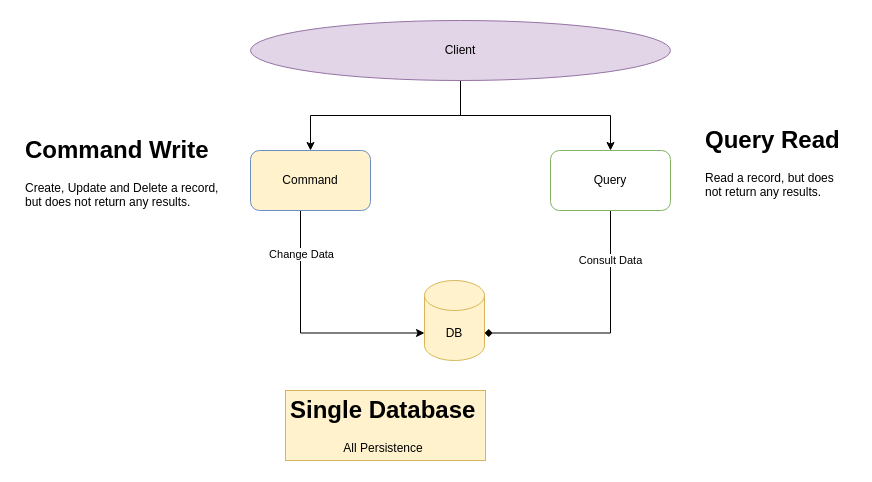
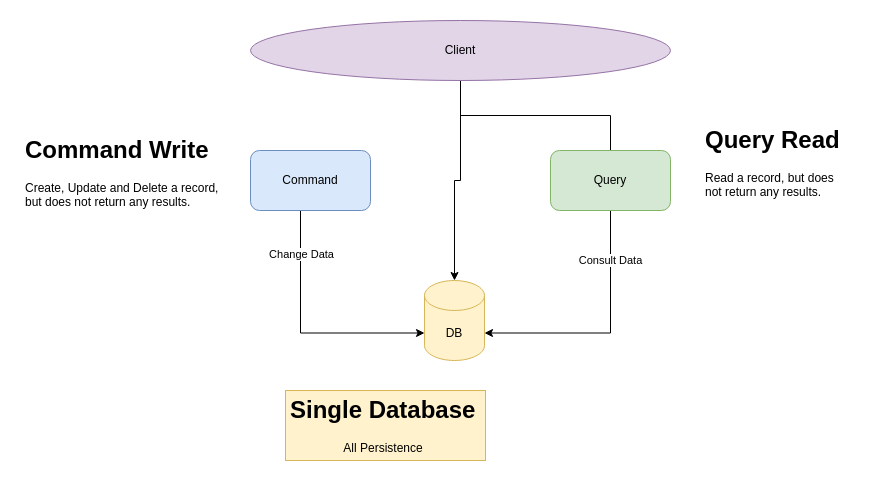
edge "Client" -> "Command": now "Client" -> "DB"
edge "Client" -> "Query": arrowhead classic -> none
node "Command": fillcolor #fff2cc -> #dae8fc
node "Query": fillcolor #ffffff -> #d5e8d4
edge "Query" -> "DB": arrowhead diamond -> classic
